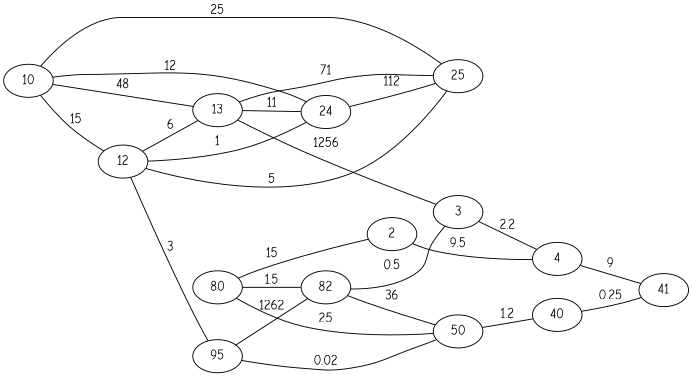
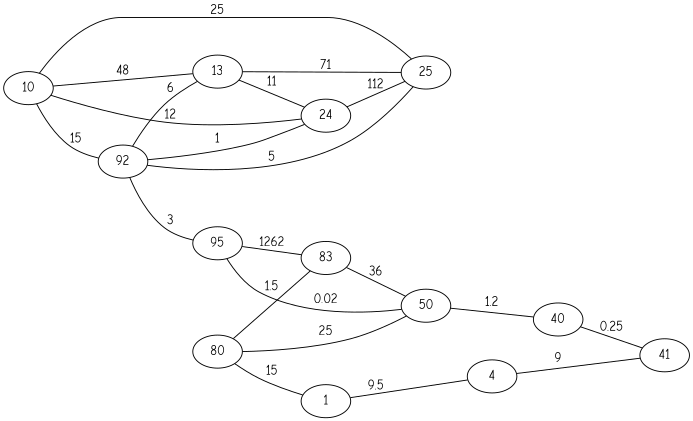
node "12": label "12" -> "92"
node "3": removed
node "2": label "2" -> "1"
node "82": label "82" -> "83"
